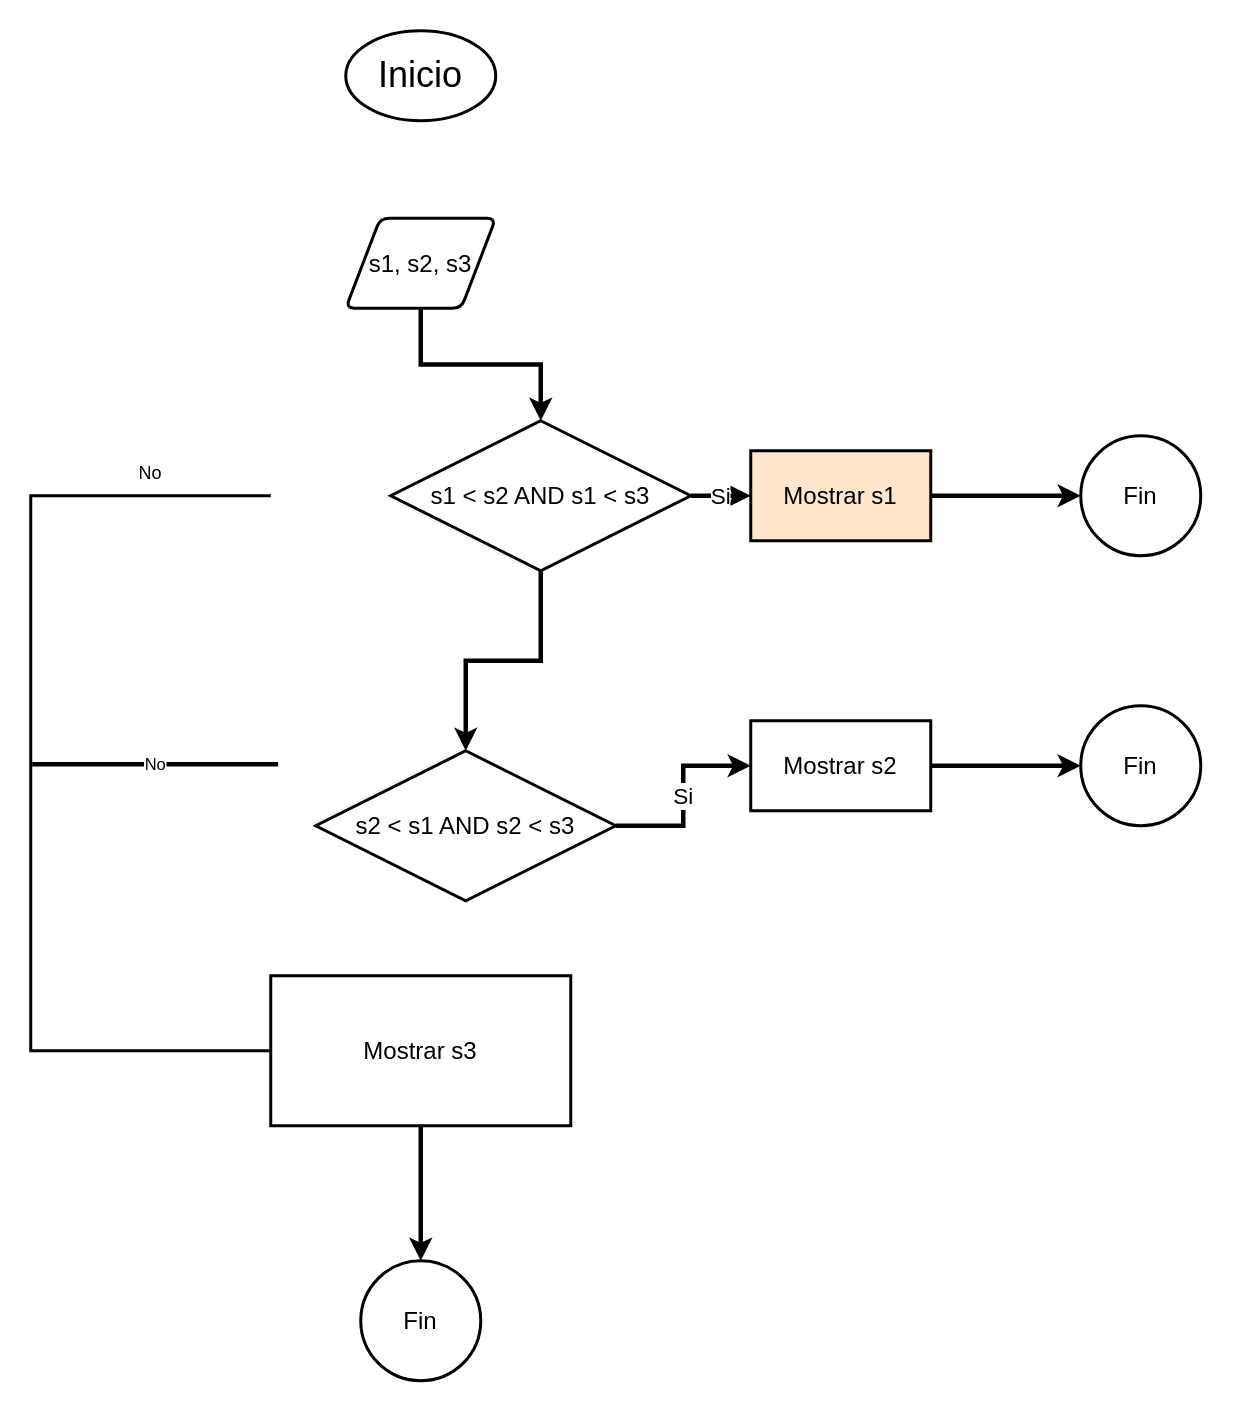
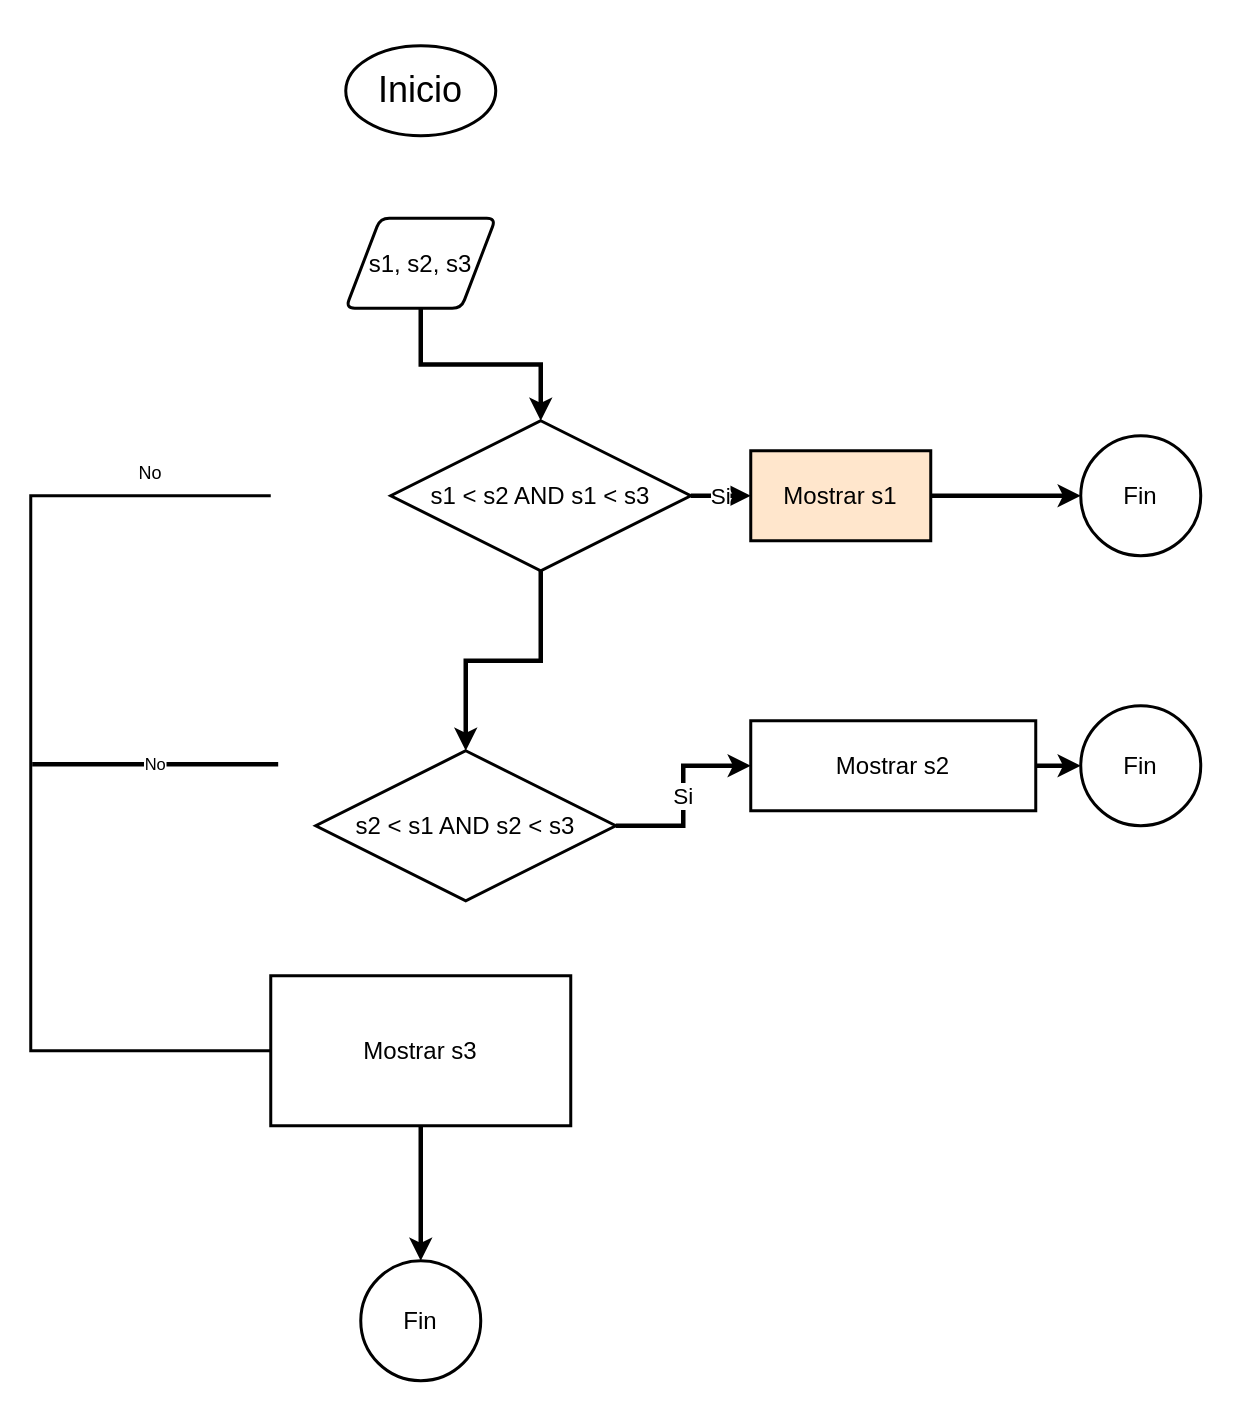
node "Inicio": moved (421, 76) -> (421, 91)
node "Mostrar s2": size 180x90 -> 285x90
